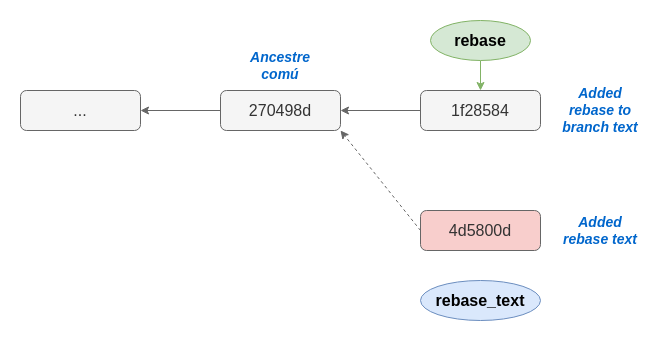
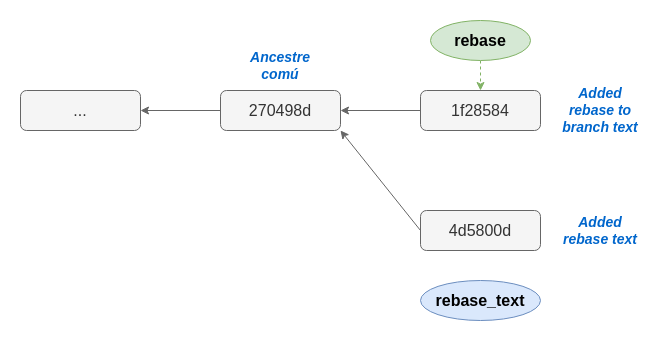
edge "rebase" -> "1f28584": style solid -> dashed
edge "4d5800d" -> "270498d": style dashed -> solid
node "4d5800d": fillcolor #f8cecc -> #f5f5f5
